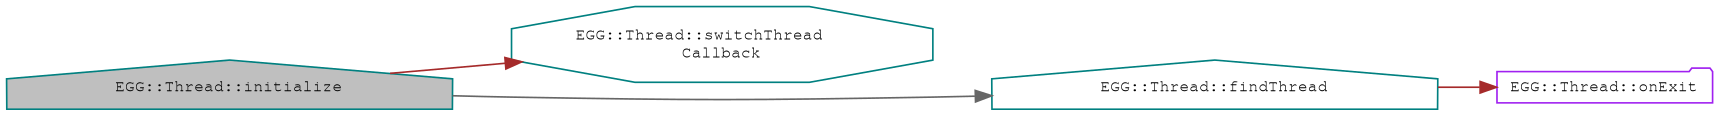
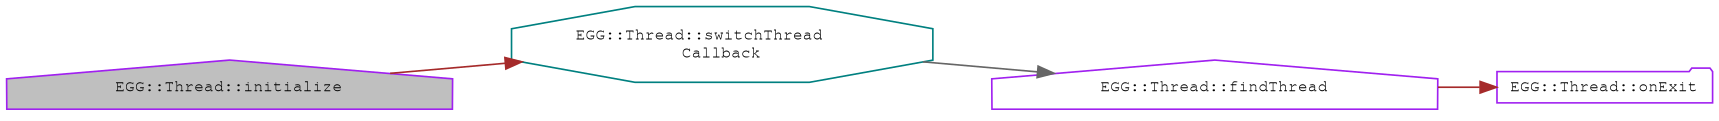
node "EGG::Thread::initialize": color teal -> purple
node "EGG::Thread::findThread": color teal -> purple
edge "EGG::Thread::initialize" -> "EGG::Thread::findThread": now "EGG::Thread::switchThread Callback" -> "EGG::Thread::findThread"
